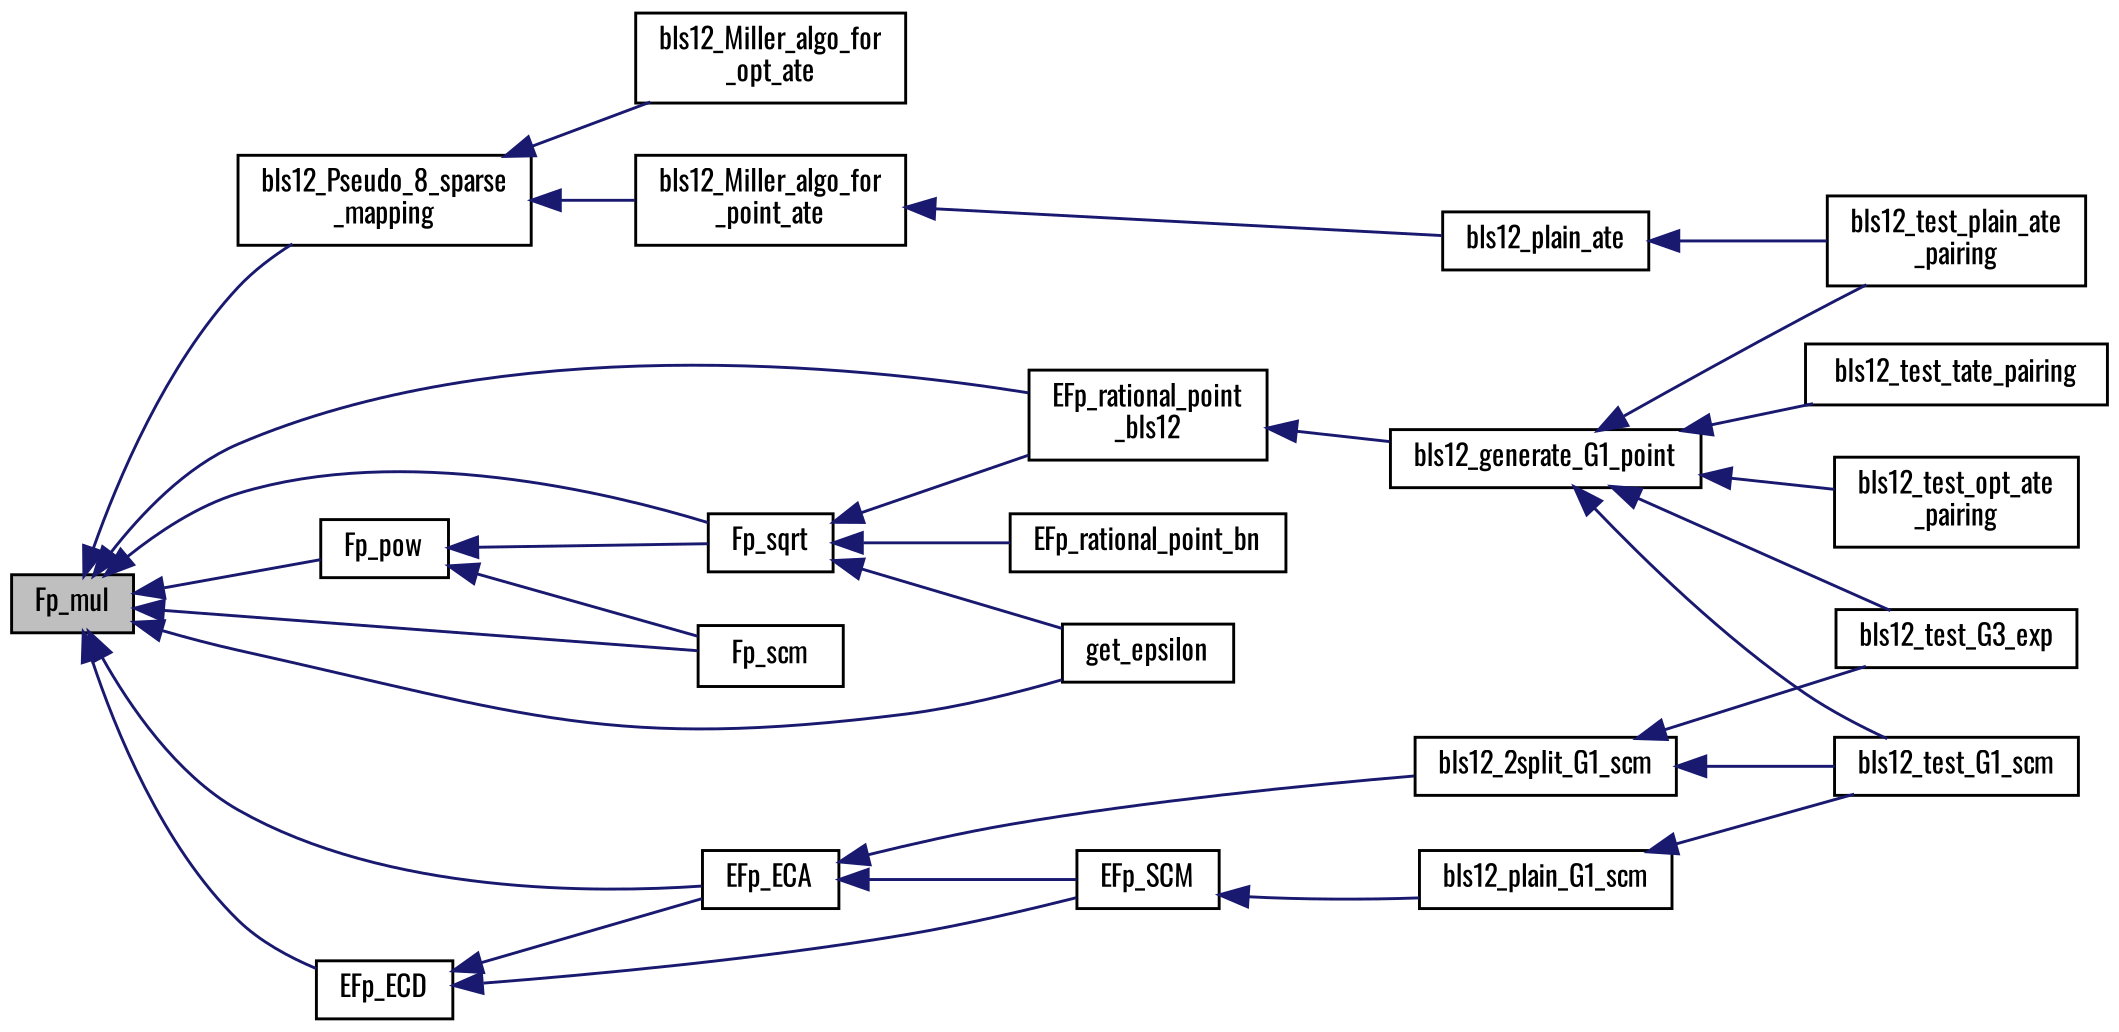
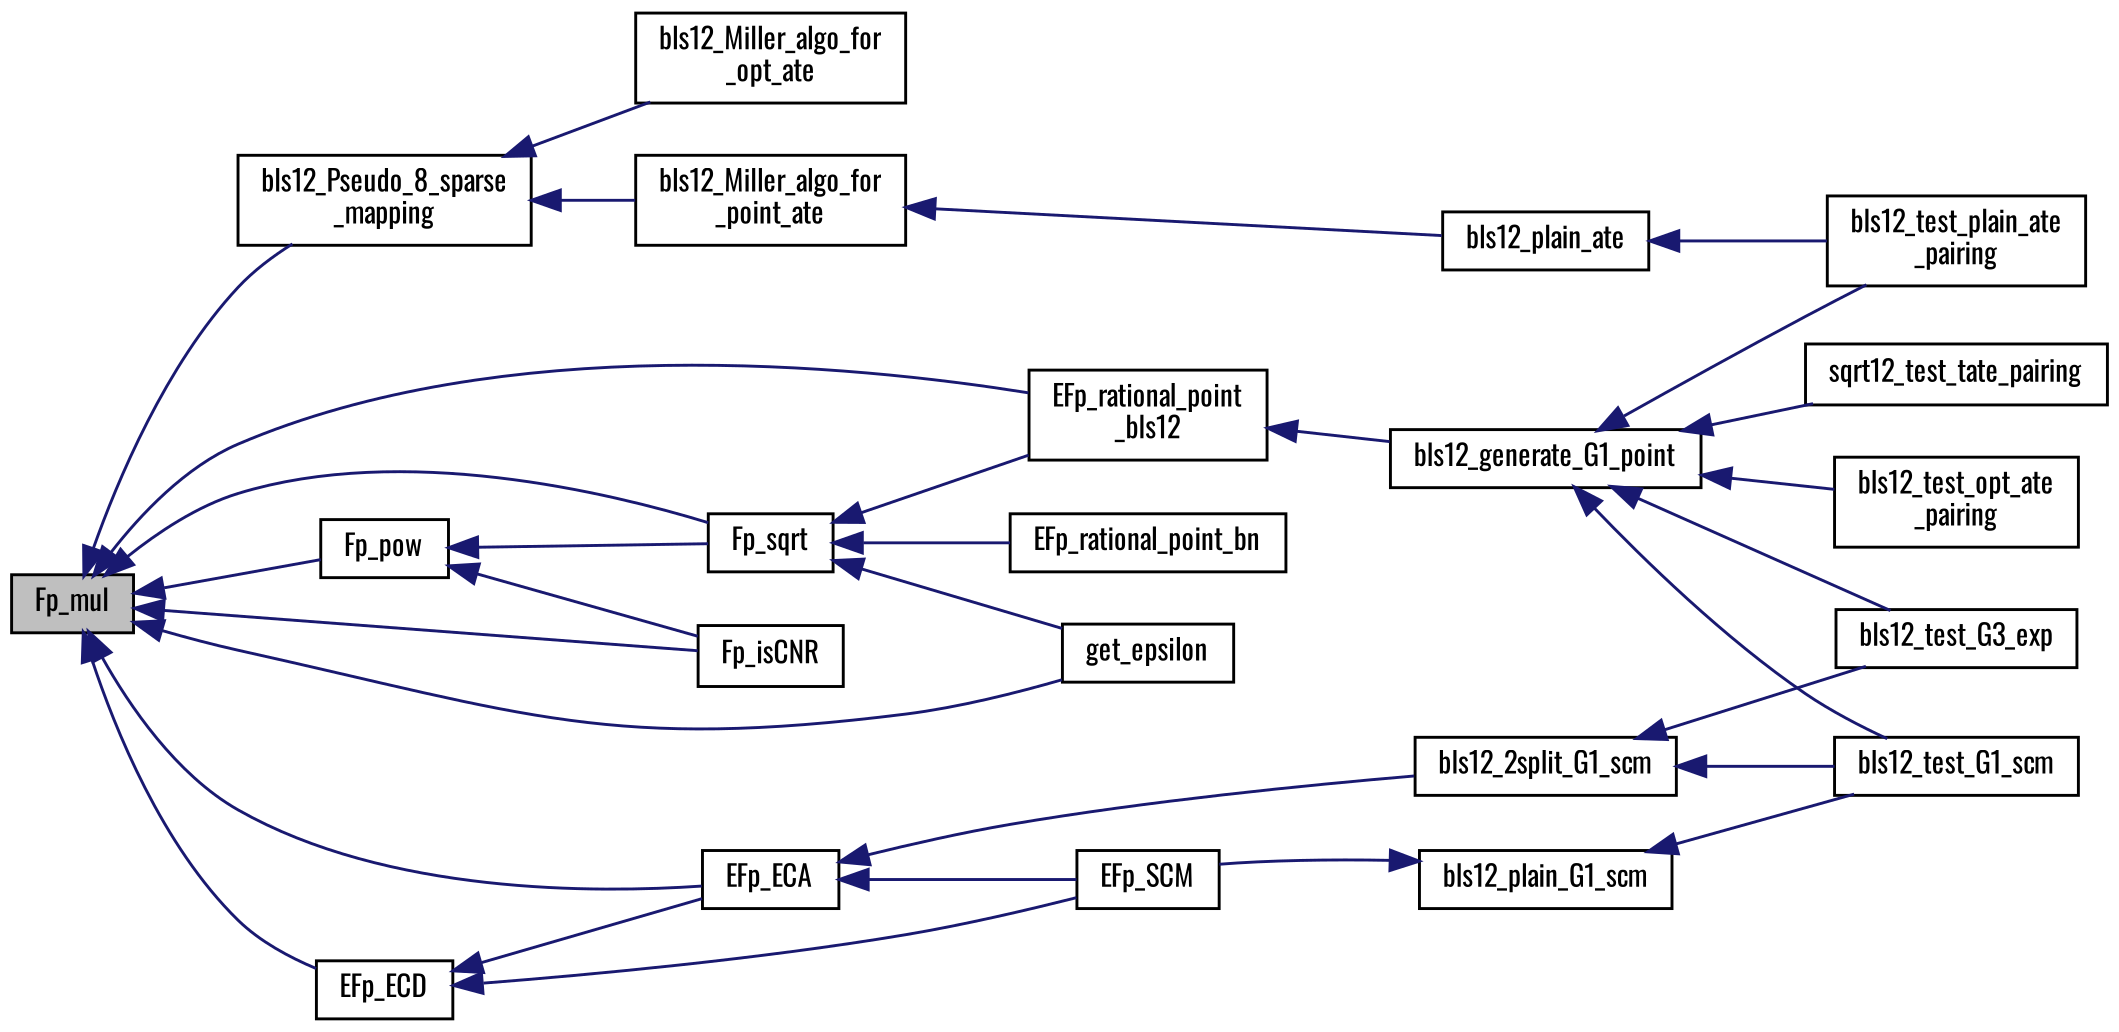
node "bls12_test_tate_pairing": label "bls12_test_tate_pairing" -> "sqrt12_test_tate_pairing"
node "Fp_scm": label "Fp_scm" -> "Fp_isCNR"
edge "bls12_plain_G1_scm" -> "EFp_SCM": reversed
